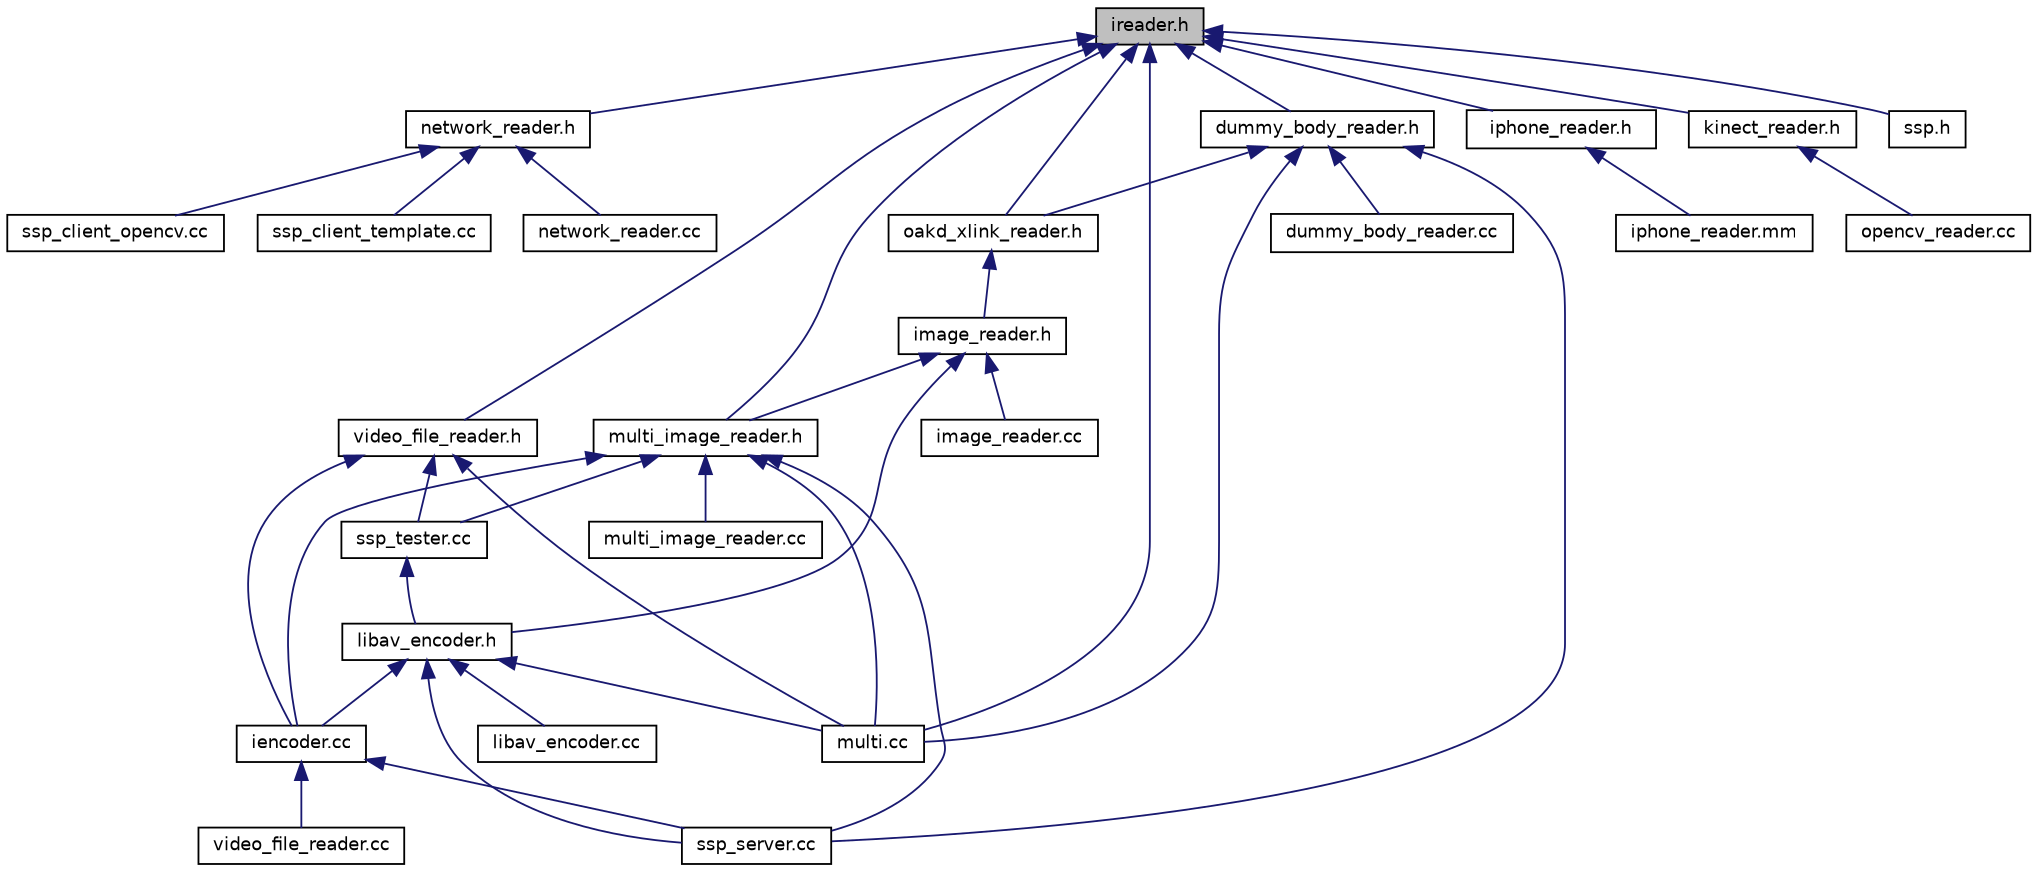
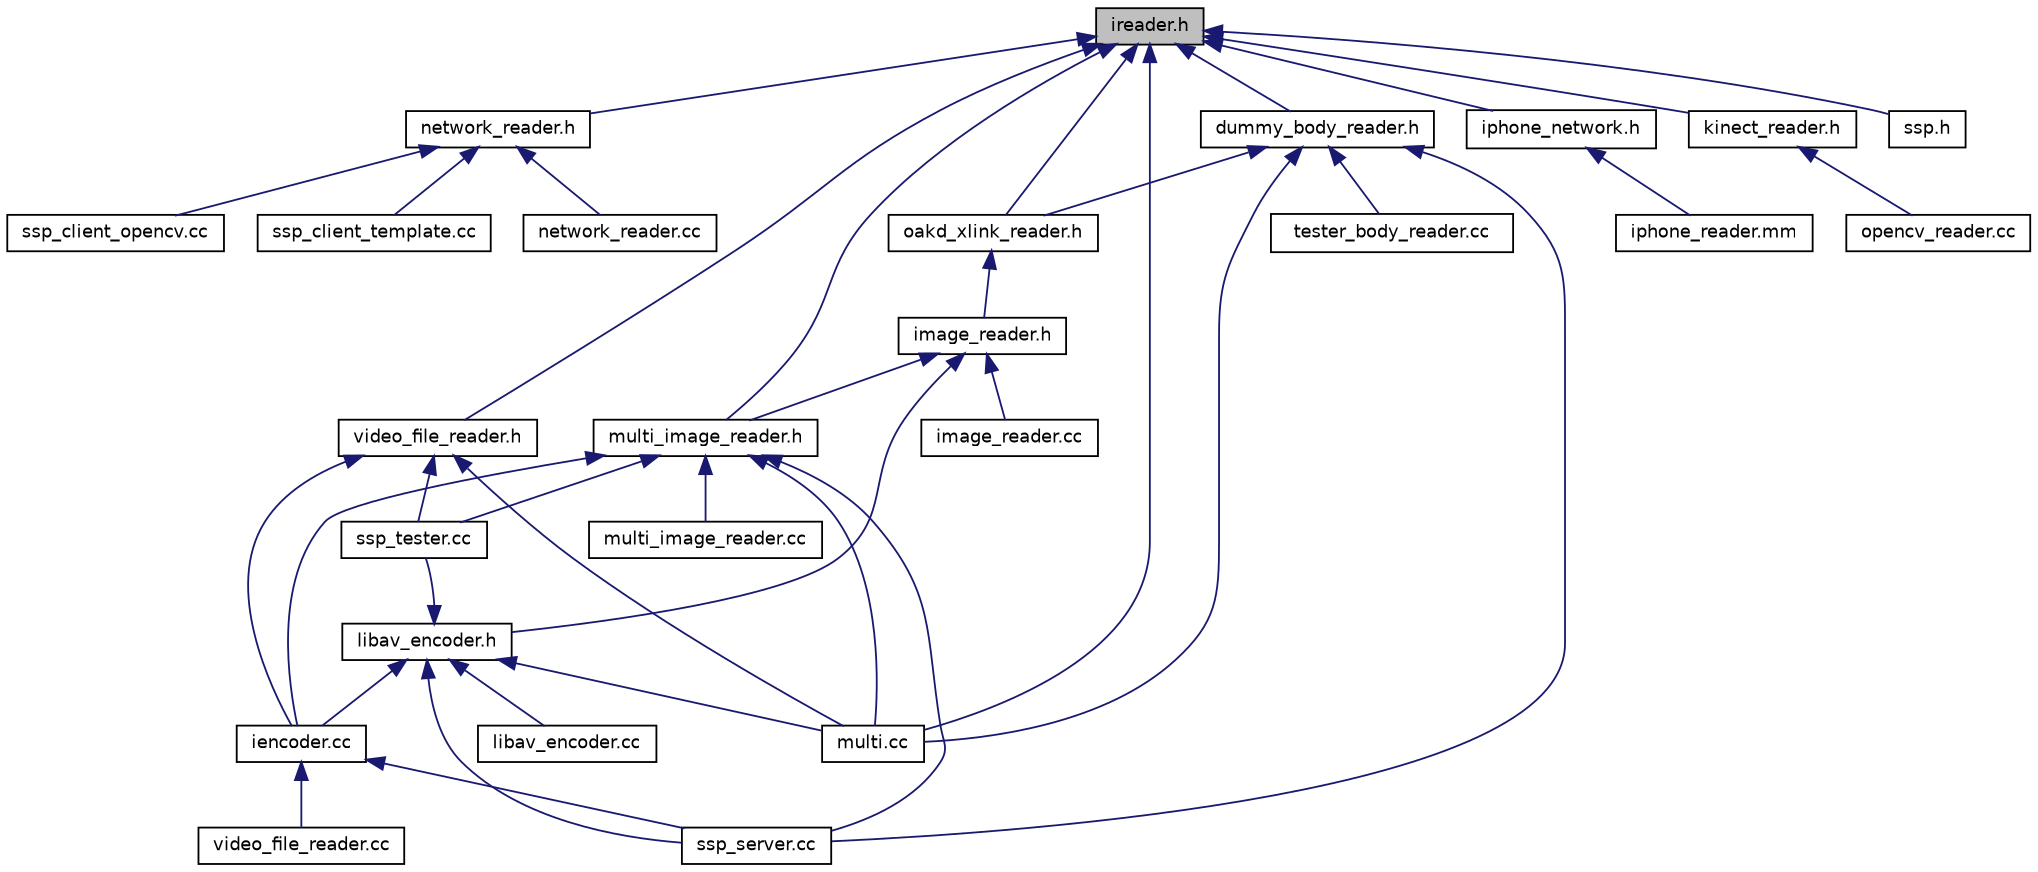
node "iphone_reader.h": label "iphone_reader.h" -> "iphone_network.h"
node "dummy_body_reader.cc": label "dummy_body_reader.cc" -> "tester_body_reader.cc"
edge "libav_encoder.h" -> "ssp_tester.cc": reversed
